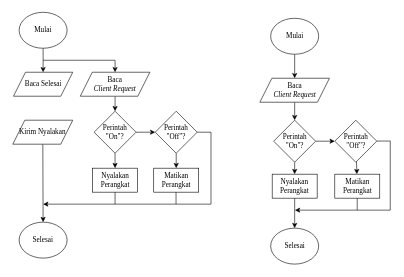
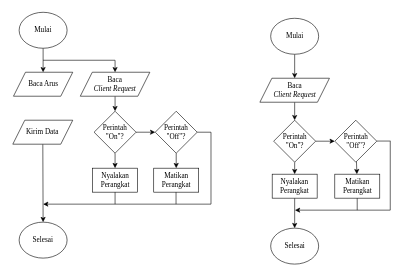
node "Baca Selesai": label "Baca Selesai" -> "Baca Arus"
node "Kirim Nyalakan": label "Kirim Nyalakan" -> "Kirim Data"
